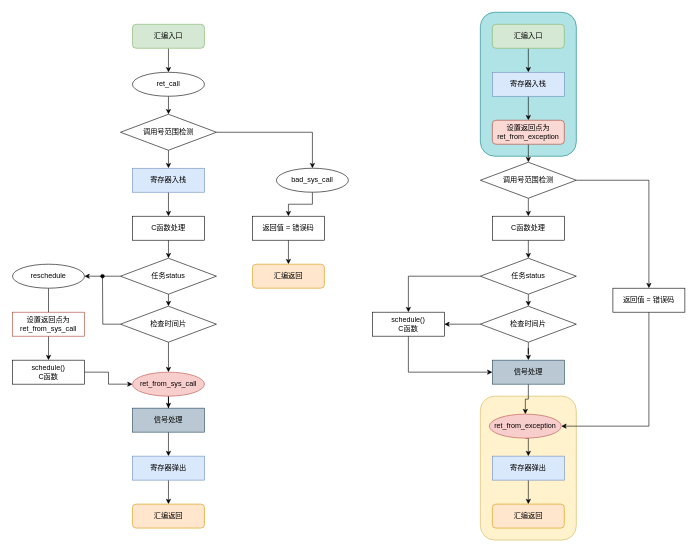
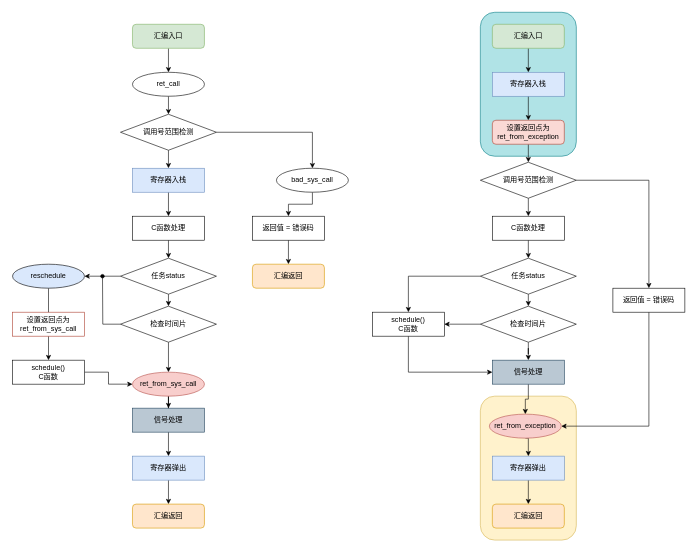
node "reschedule": fillcolor #ffffff -> #dae8fc
